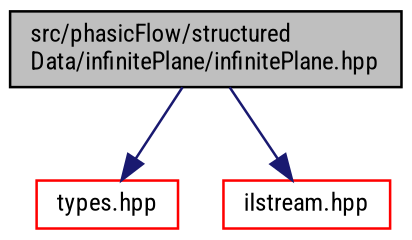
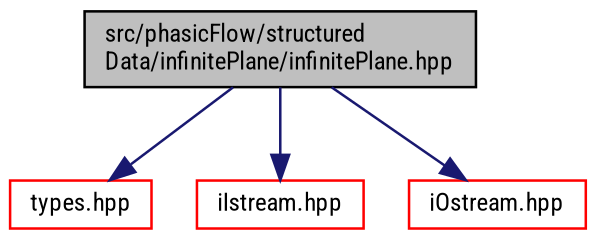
node "iOstream.hpp": added
